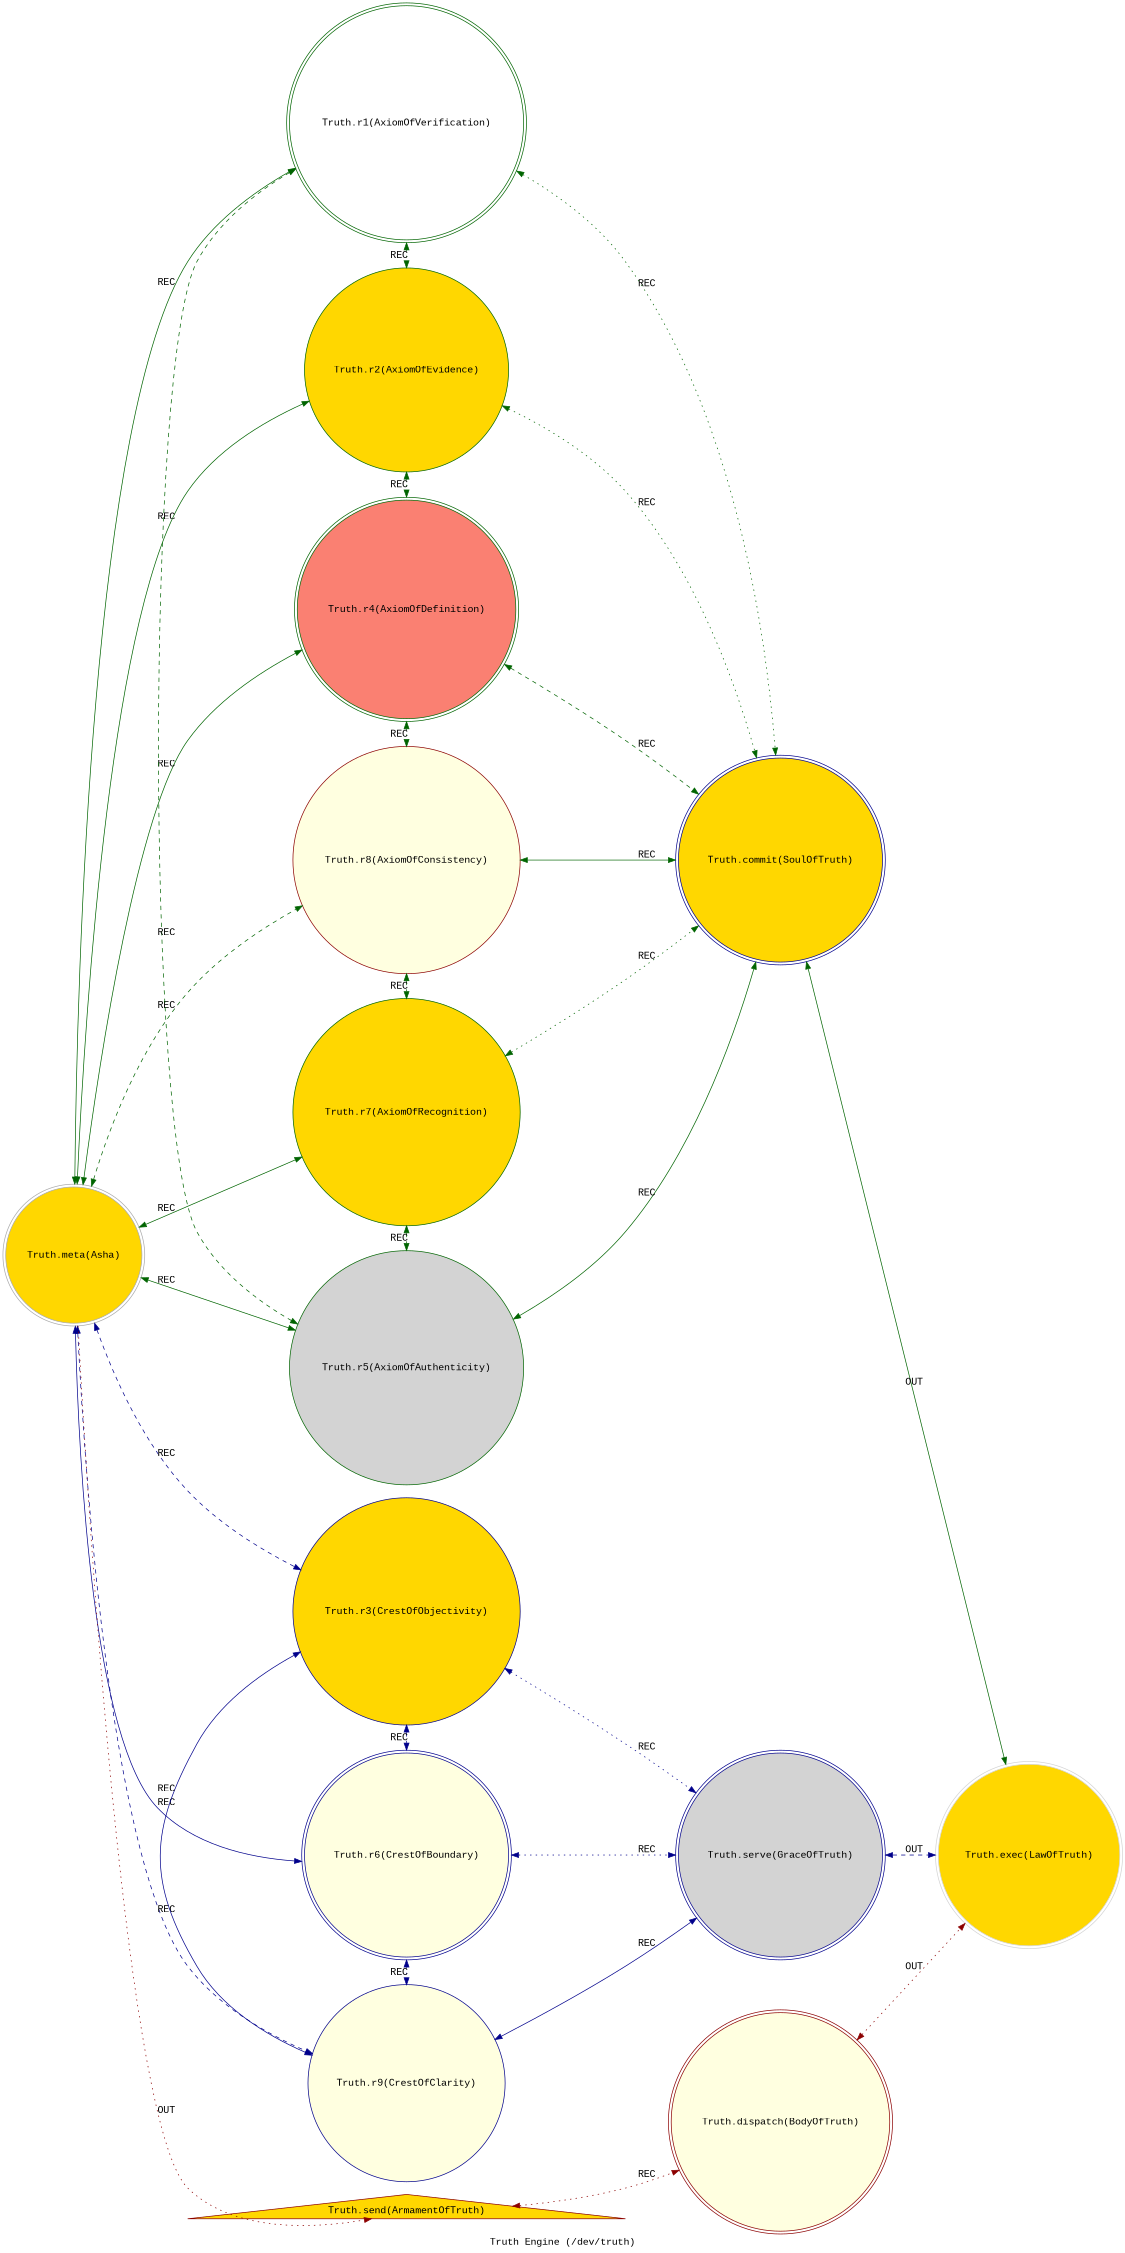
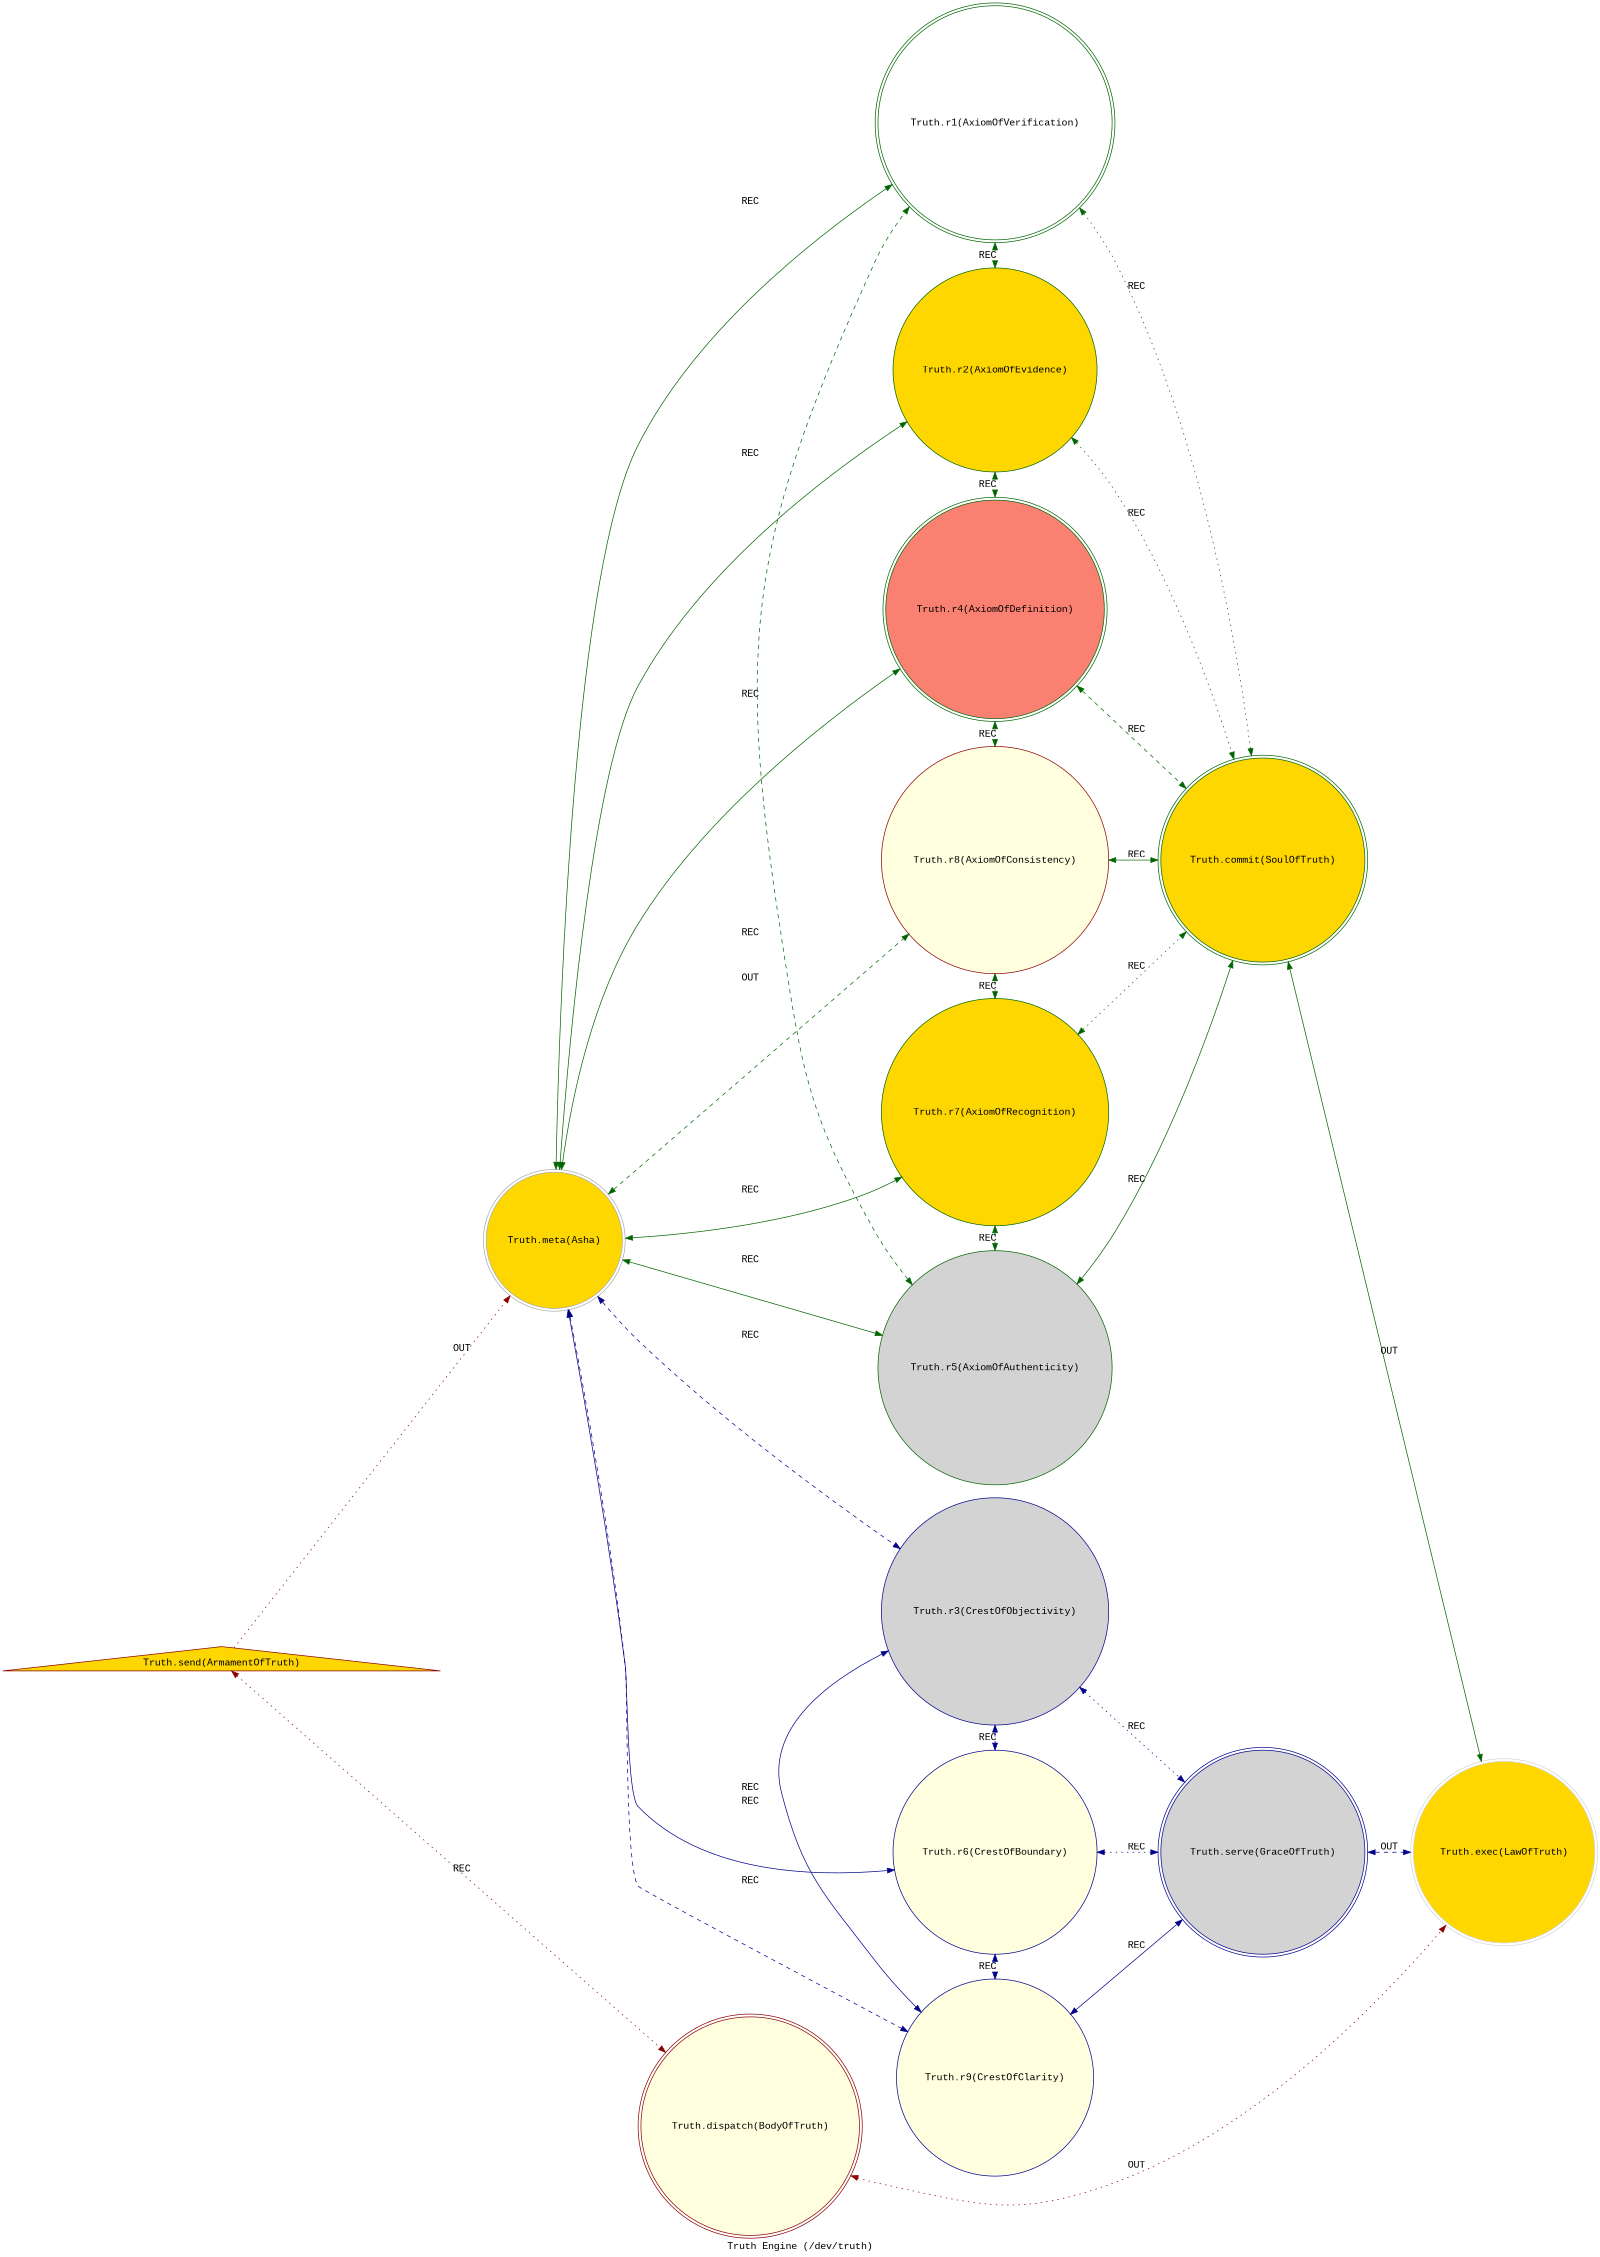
node "Truth.commit(SoulOfTruth)": color darkblue -> darkgreen
edge "Truth.r8(AxiomOfConsistency)" -- "Truth.meta(Asha)": label "REC" -> "OUT"
node "Truth.r3(CrestOfObjectivity)": fillcolor gold -> lightgrey
edge "Truth.meta(Asha)" -> "Truth.send(ArmamentOfTruth)": reversed
node "Truth.r6(CrestOfBoundary)": shape doublecircle -> circle
